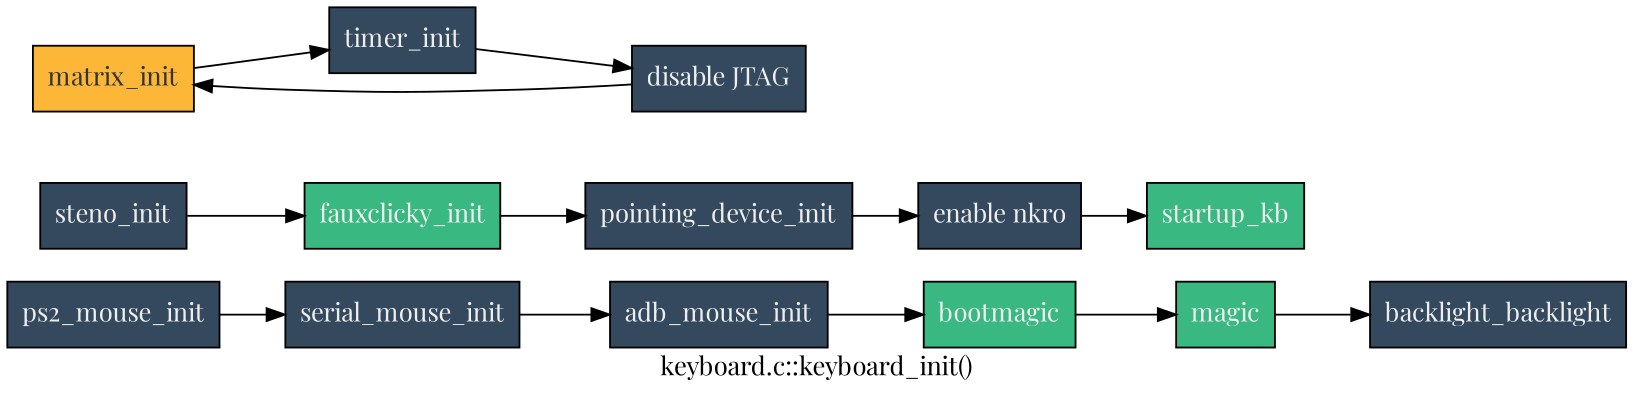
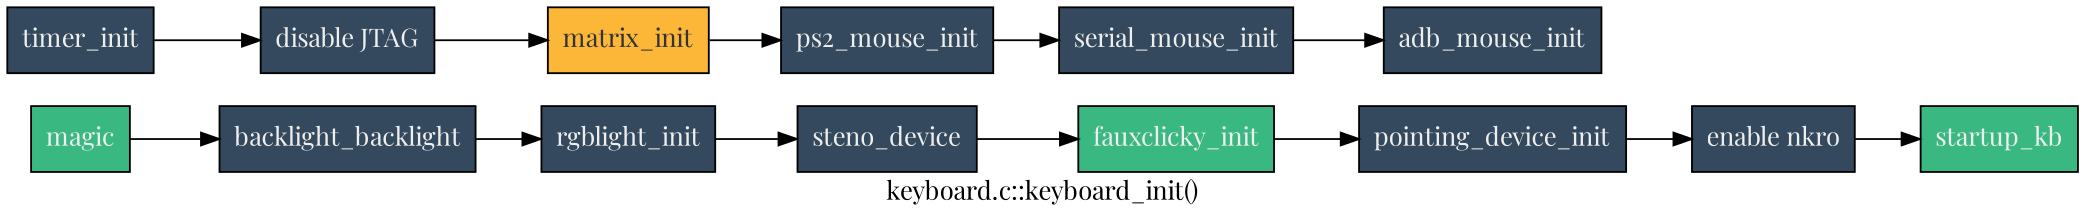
edge "matrix_init" -> "timer_init": now "matrix_init" -> "ps2_mouse_init"
node "rgblight_init": added
node "steno_init": label "steno_init" -> "steno_device"
node "bootmagic": removed
